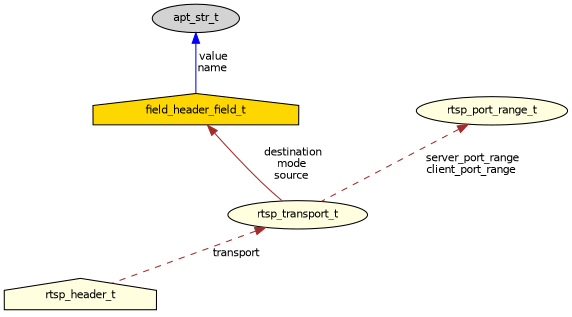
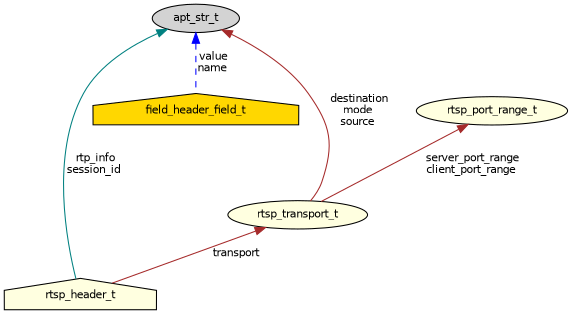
edge "field_header_field_t" -> "apt_str_t": style solid -> dashed
edge "rtsp_header_t" -> "apt_str_t": added, label "rtp_info session_id"
edge "rtsp_transport_t" -> "rtsp_port_range_t": style dashed -> solid
edge "rtsp_transport_t" -> "field_header_field_t": now "rtsp_transport_t" -> "apt_str_t"
edge "rtsp_header_t" -> "rtsp_transport_t": style dashed -> solid
